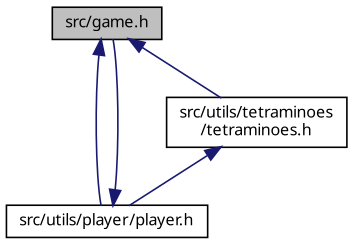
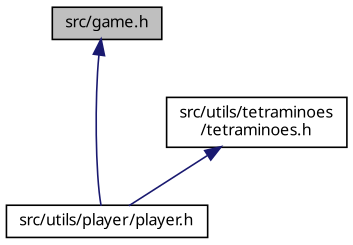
edge "src/utils/tetraminoes /tetraminoes.h" -> "src/game.h": removed
edge "src/game.h" -> "src/utils/player/player.h": removed
